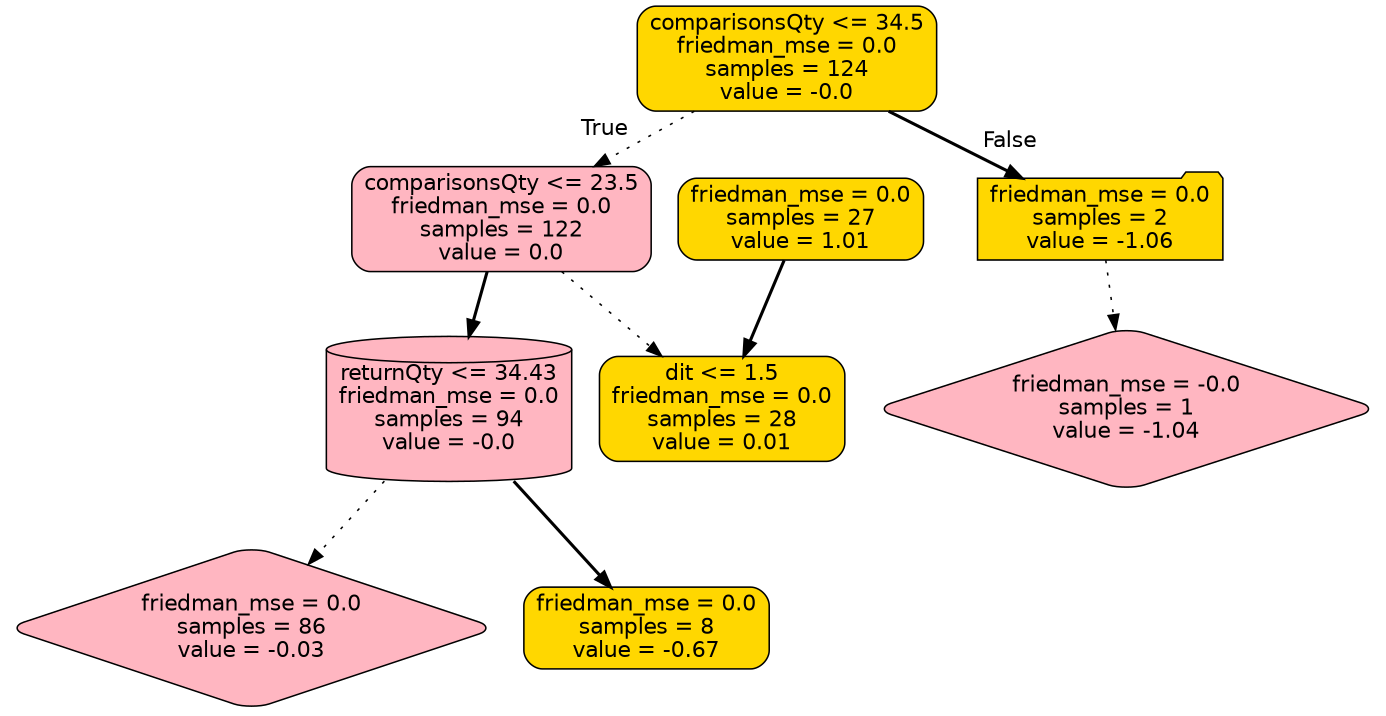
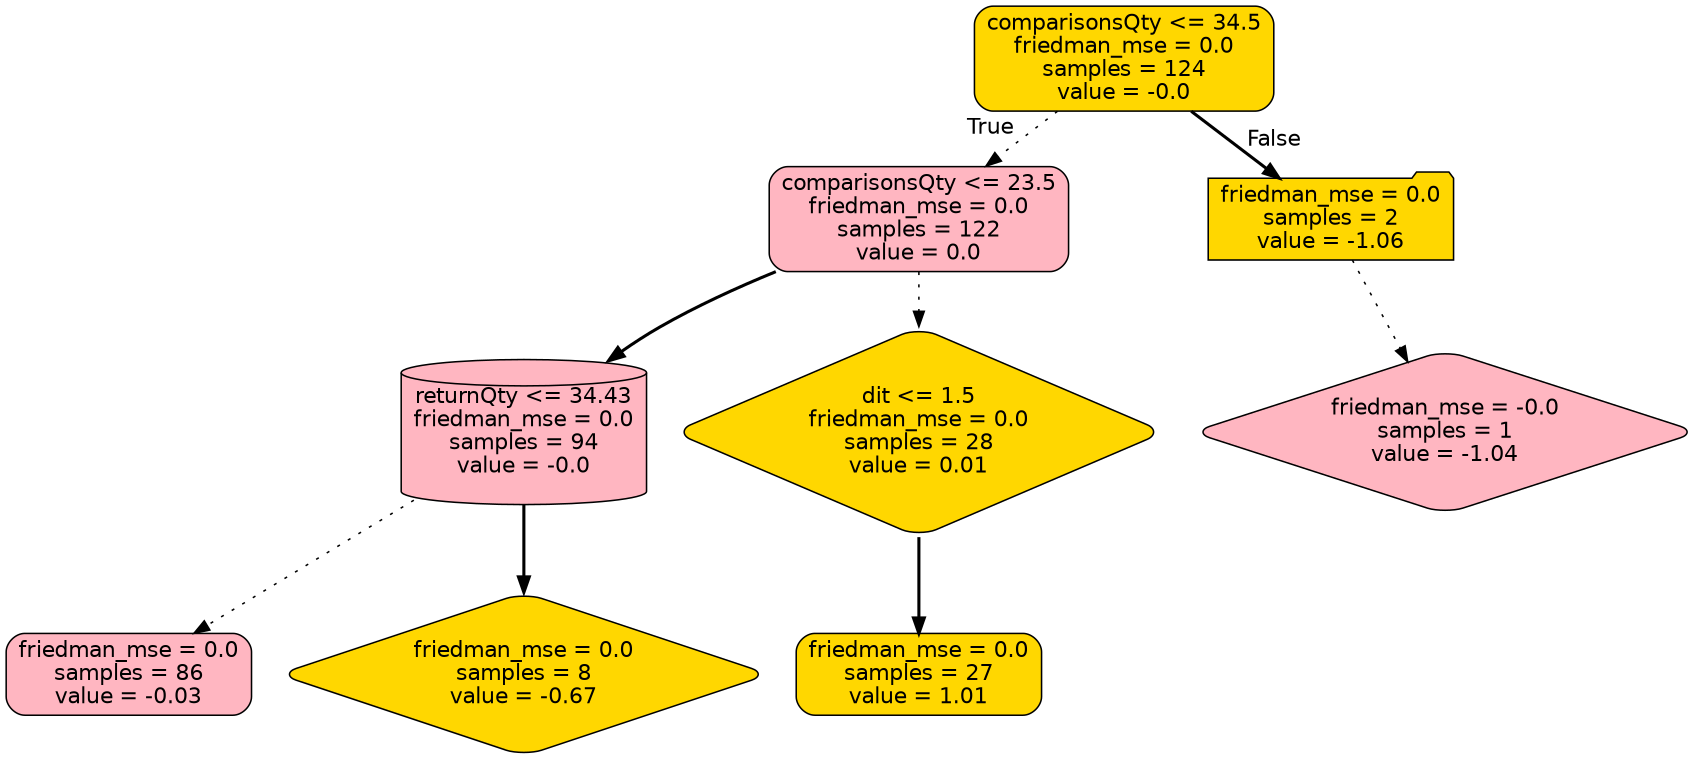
edge "friedman_mse = 0.0 samples = 27 value = 1.01" -> "dit <= 1.5 friedman_mse = 0.0 samples = 28 value = 0.01": reversed
node "dit <= 1.5 friedman_mse = 0.0 samples = 28 value = 0.01": shape box -> diamond
node "friedman_mse = 0.0 samples = 86 value = -0.03": shape diamond -> box
node "friedman_mse = 0.0 samples = 8 value = -0.67": shape box -> diamond
